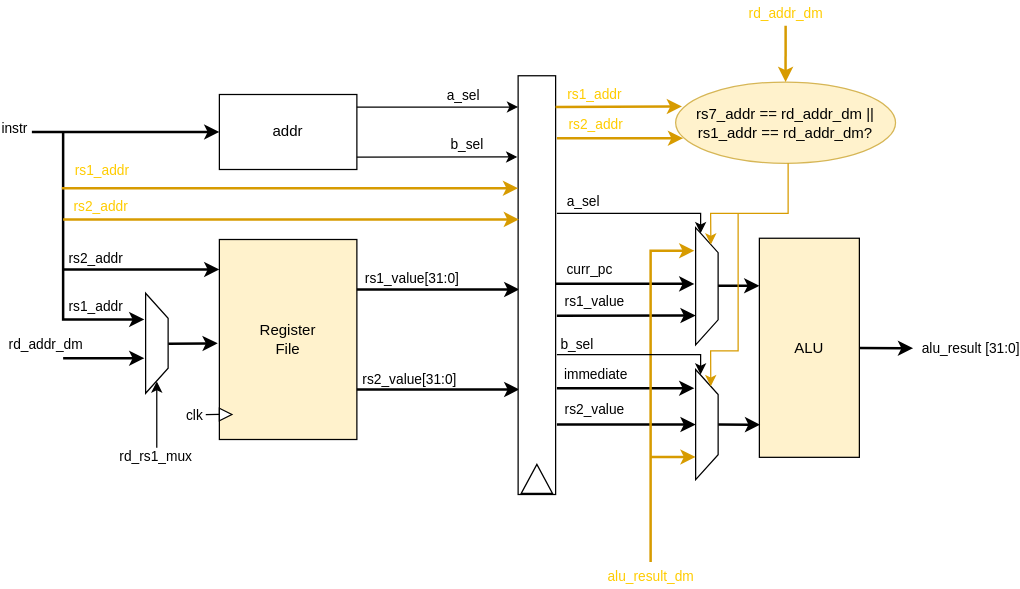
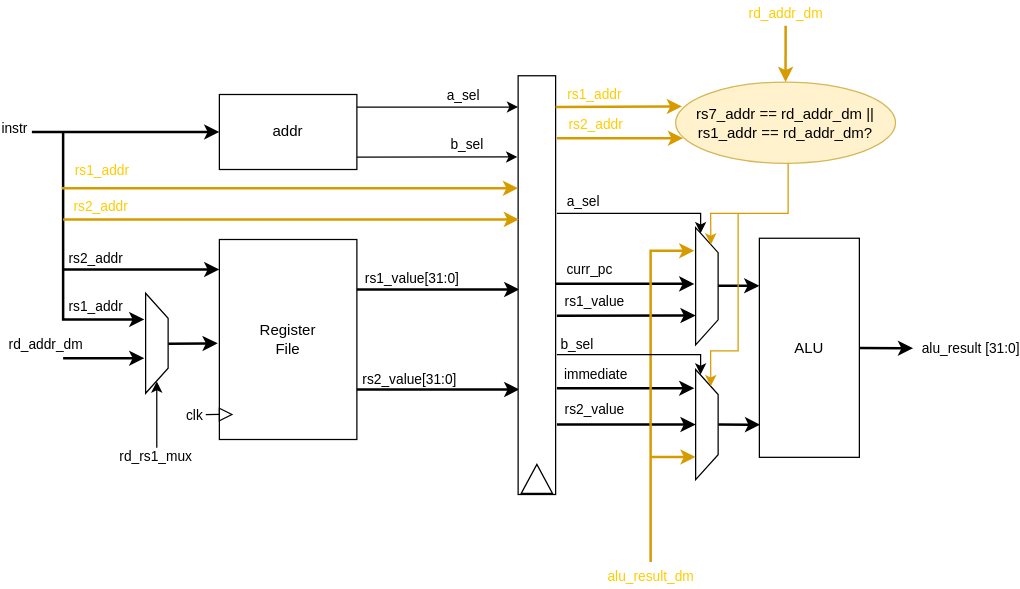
node "Register File": fillcolor #fff2cc -> #ffffff
node "ALU": fillcolor #fff2cc -> #ffffff
